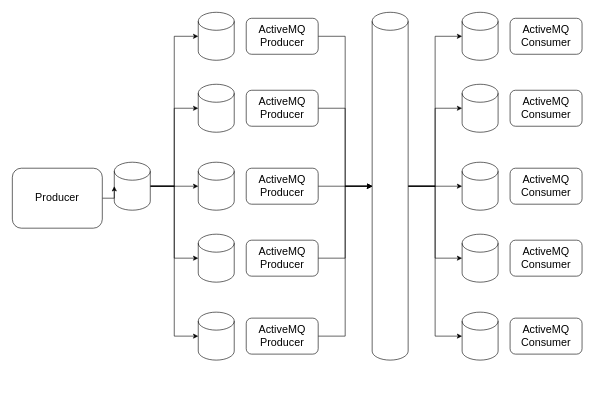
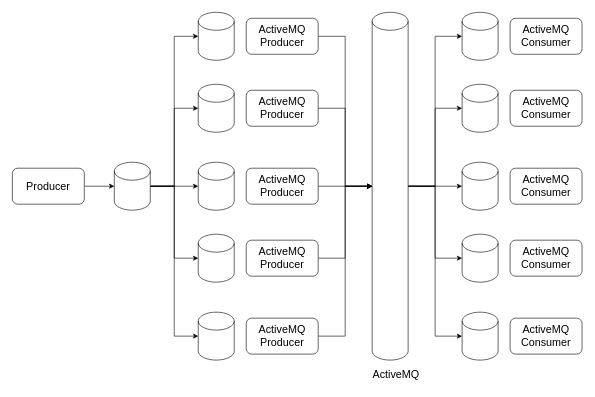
node "Producer": size 90x60 -> 72x36
node "ActiveMQ": added
